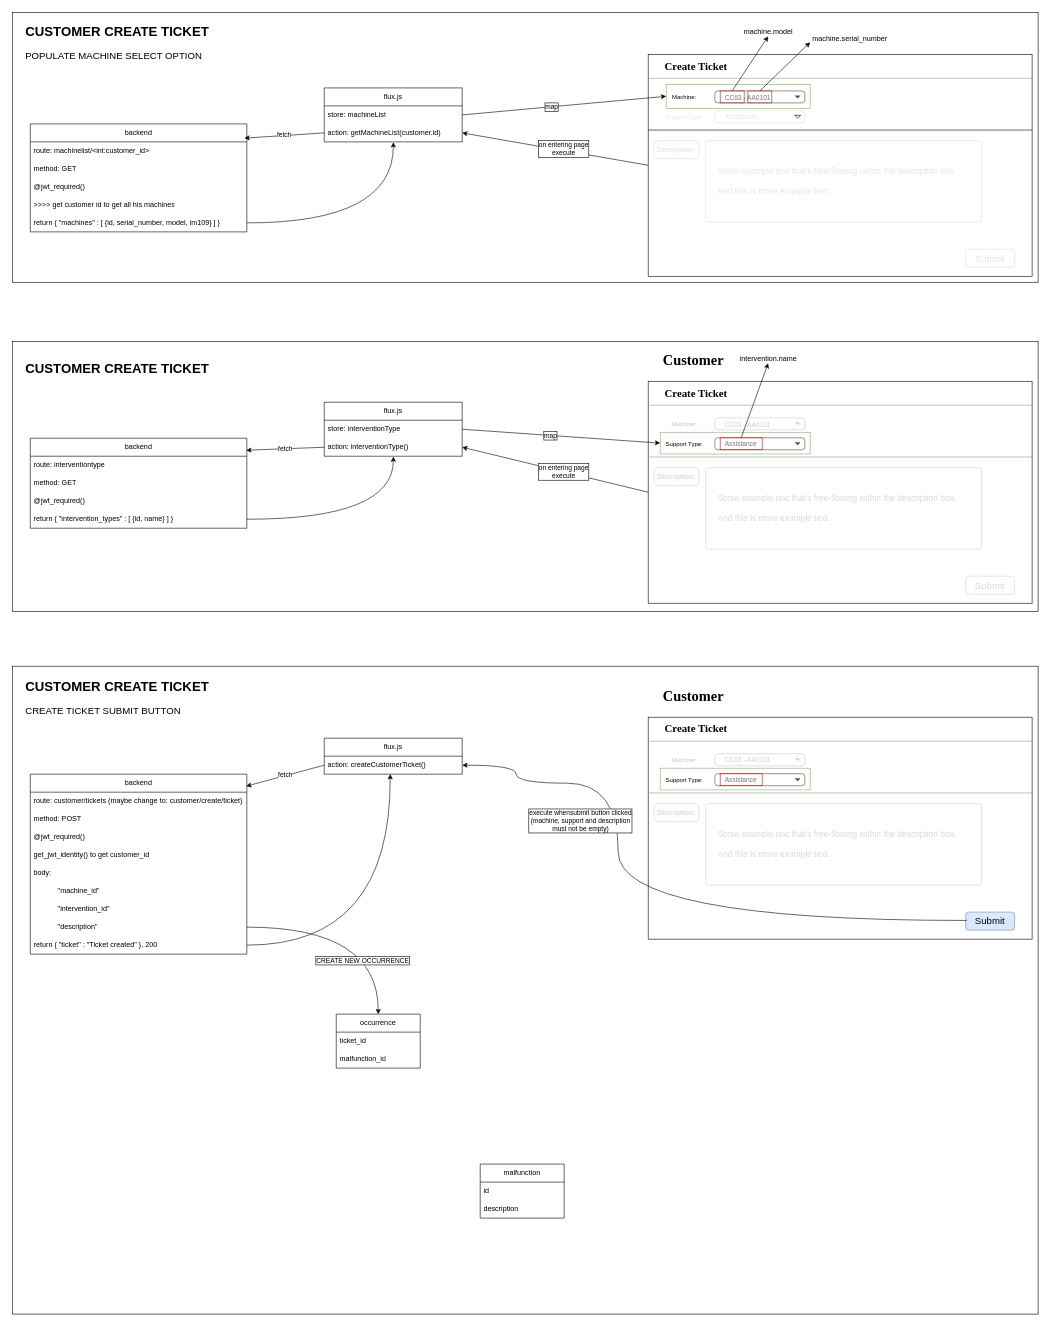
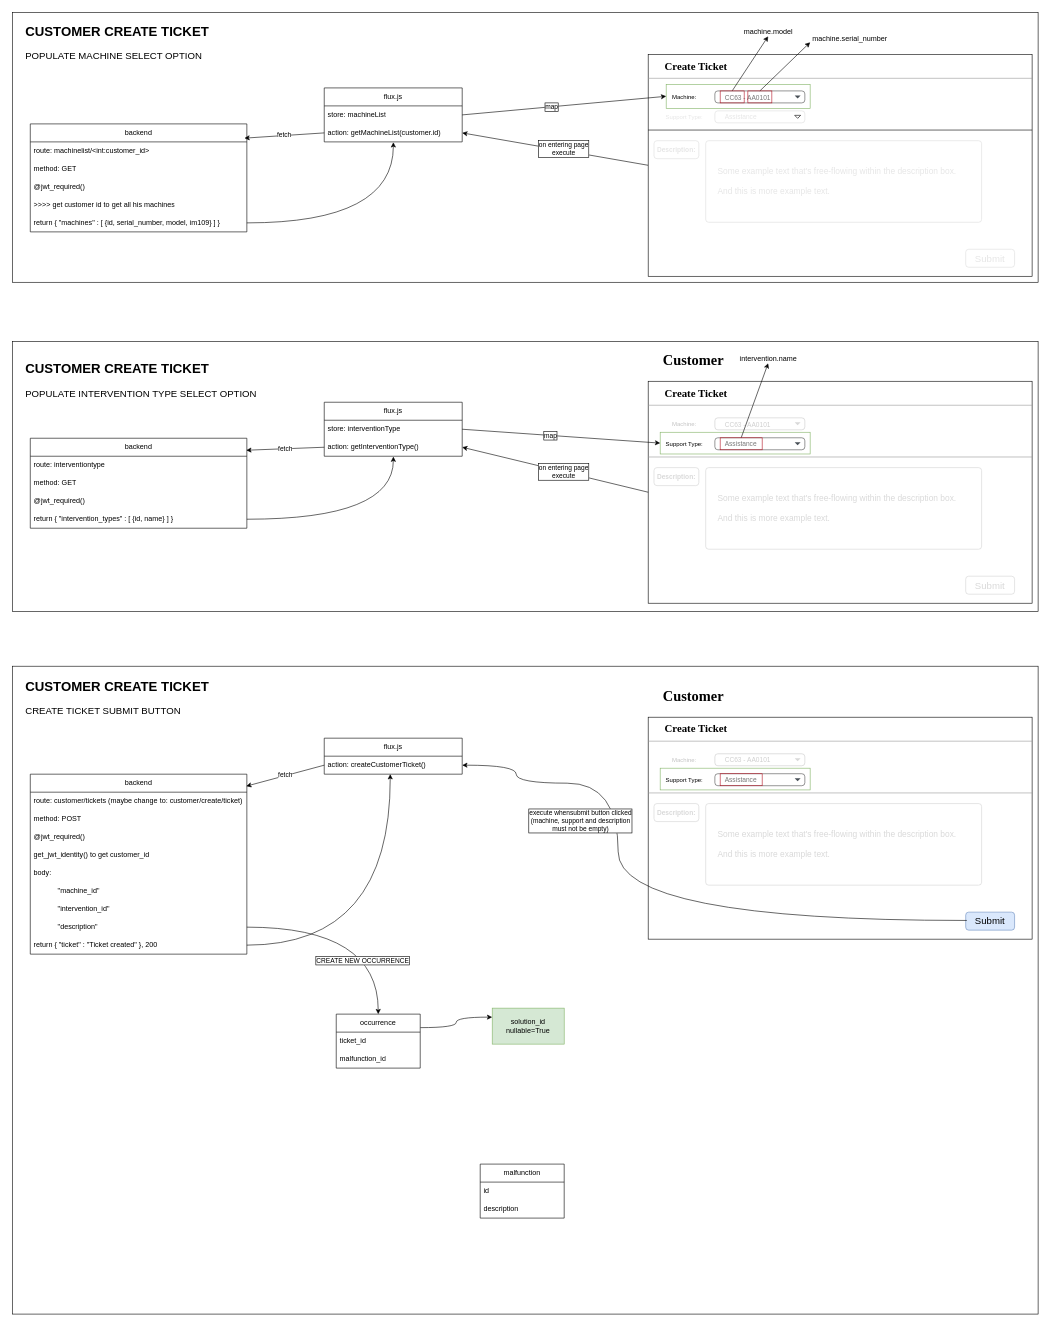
node "POPULATE INTERVENTION TYPE SELECT OPTION": added
node "action: interventionType()": label "action: interventionType()" -> "action: getInterventionType()"
edge "occurrence" -> "solution_id nullable=True": added
node "solution_id nullable=True": added
